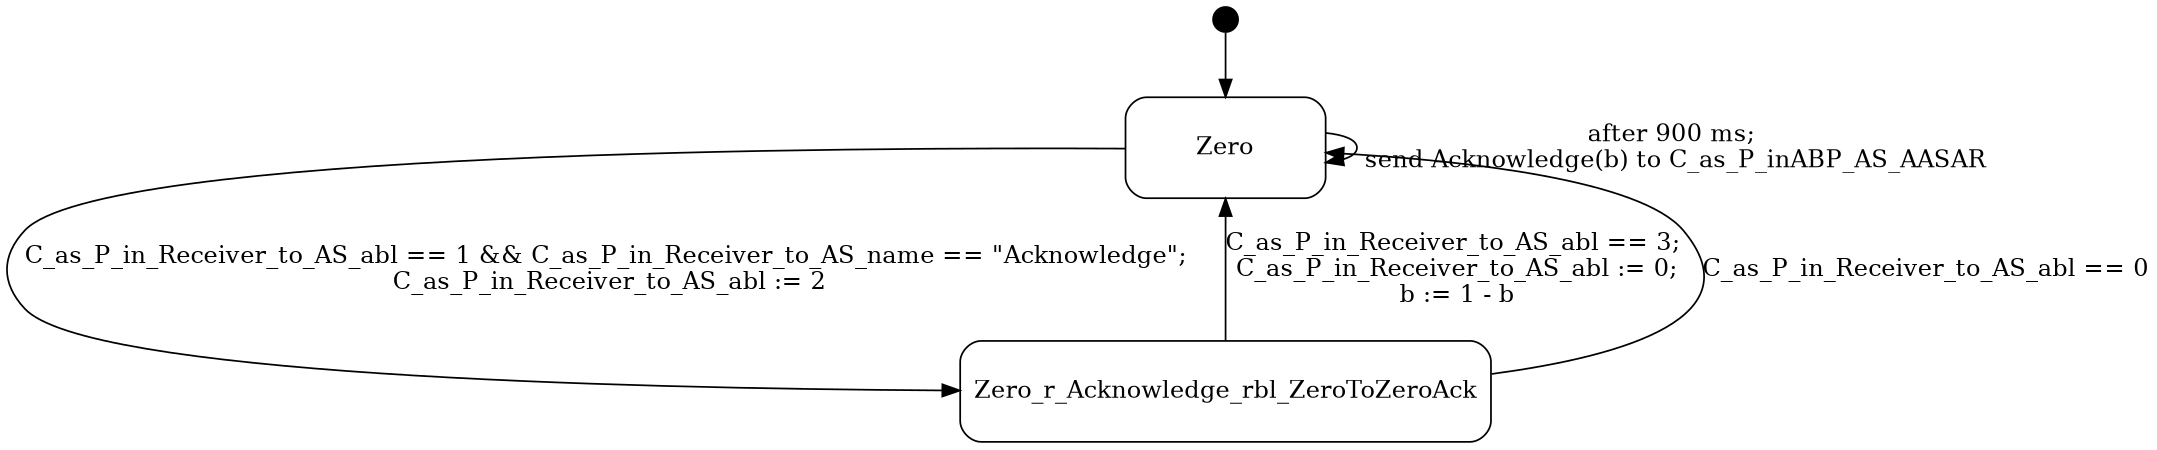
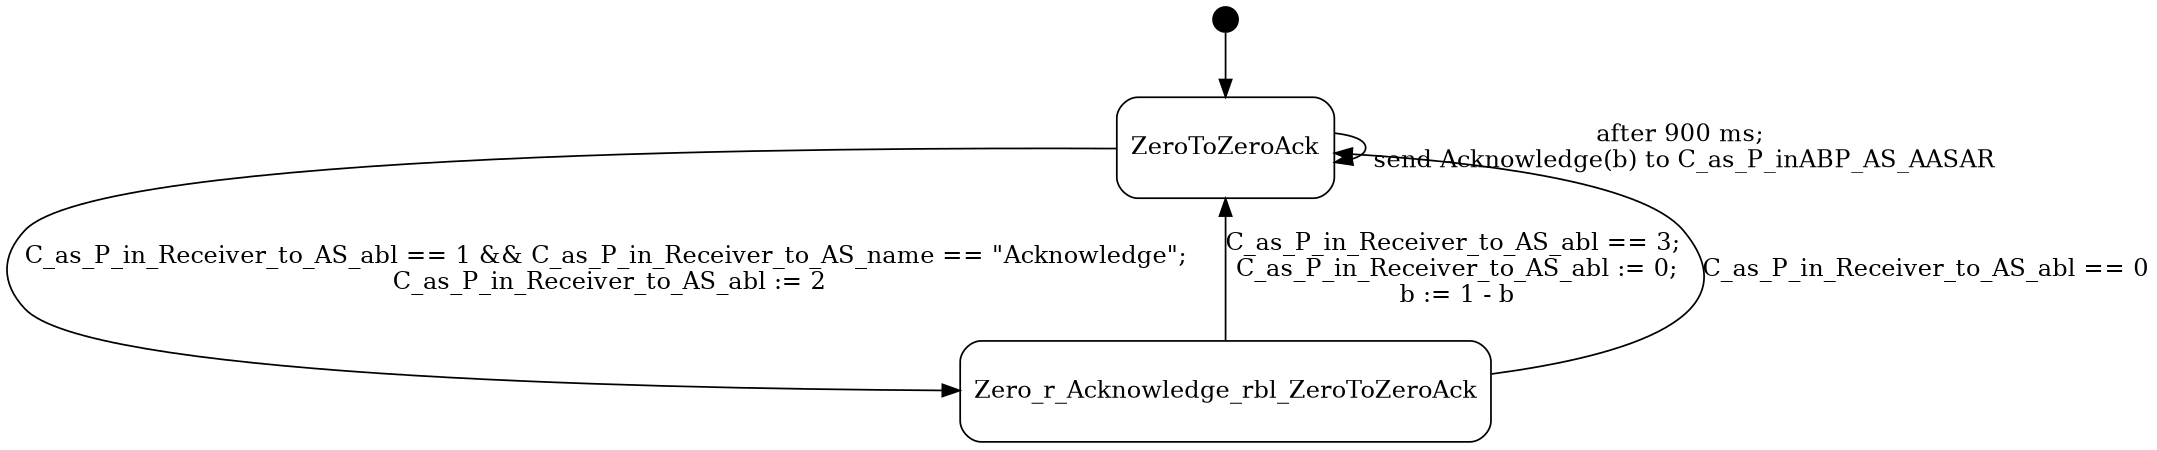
node "Zero": label "Zero" -> "ZeroToZeroAck"
